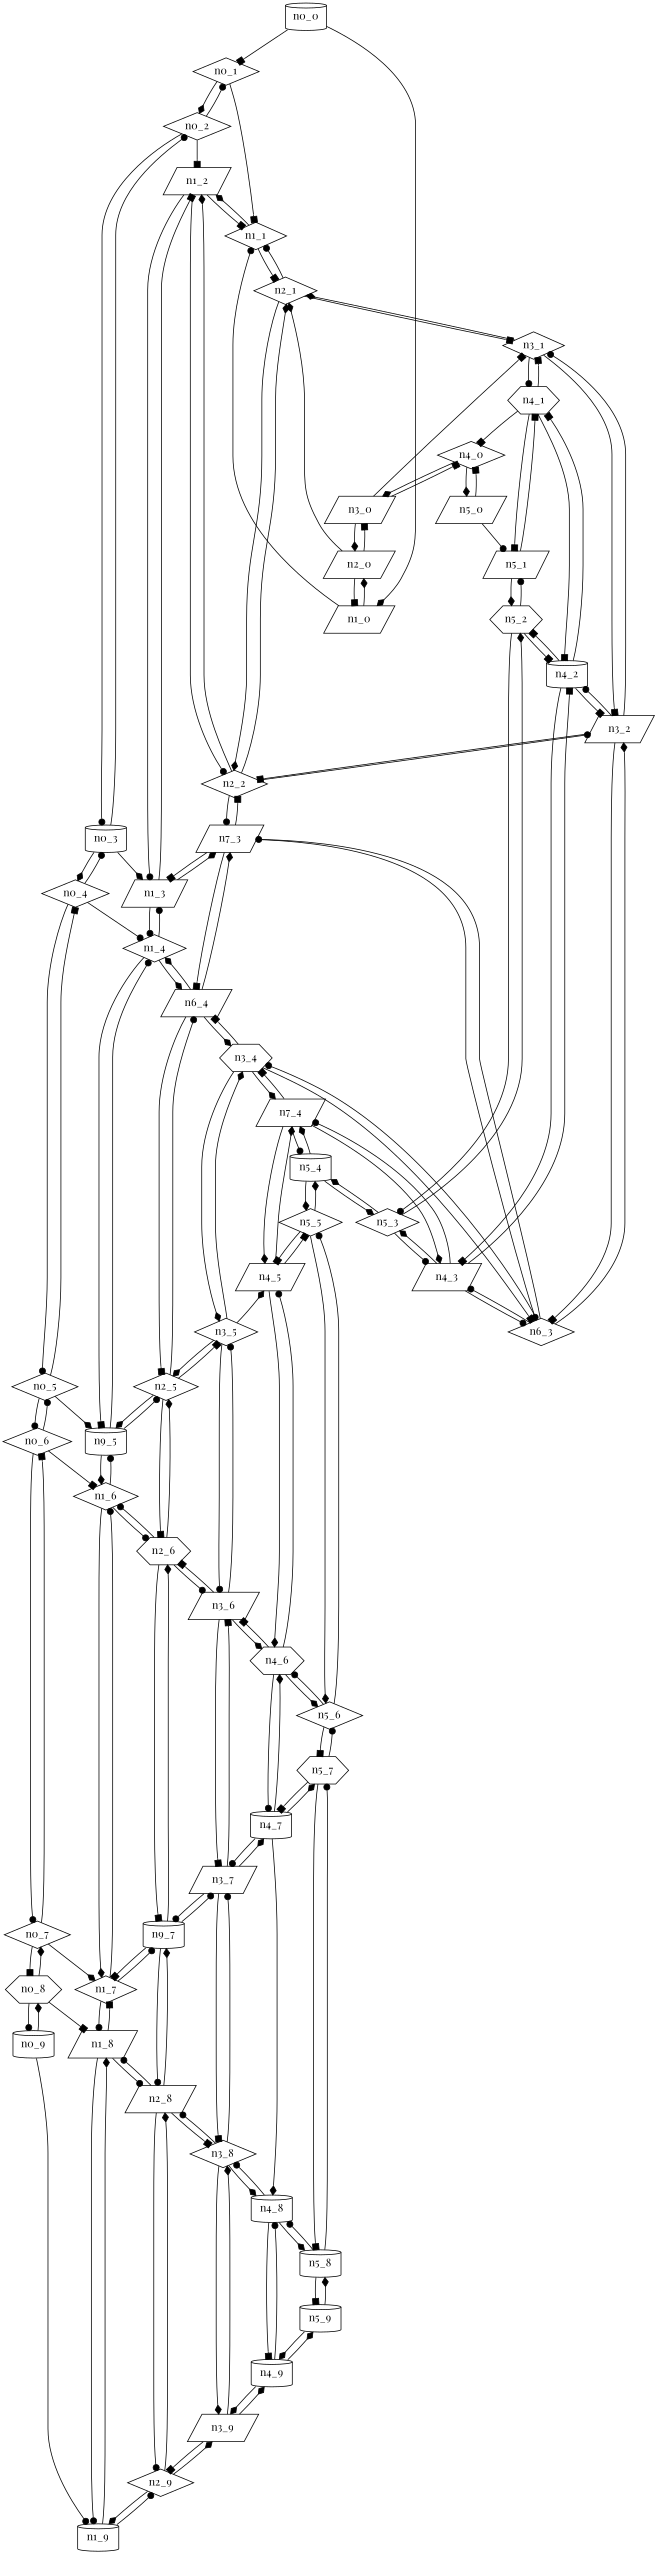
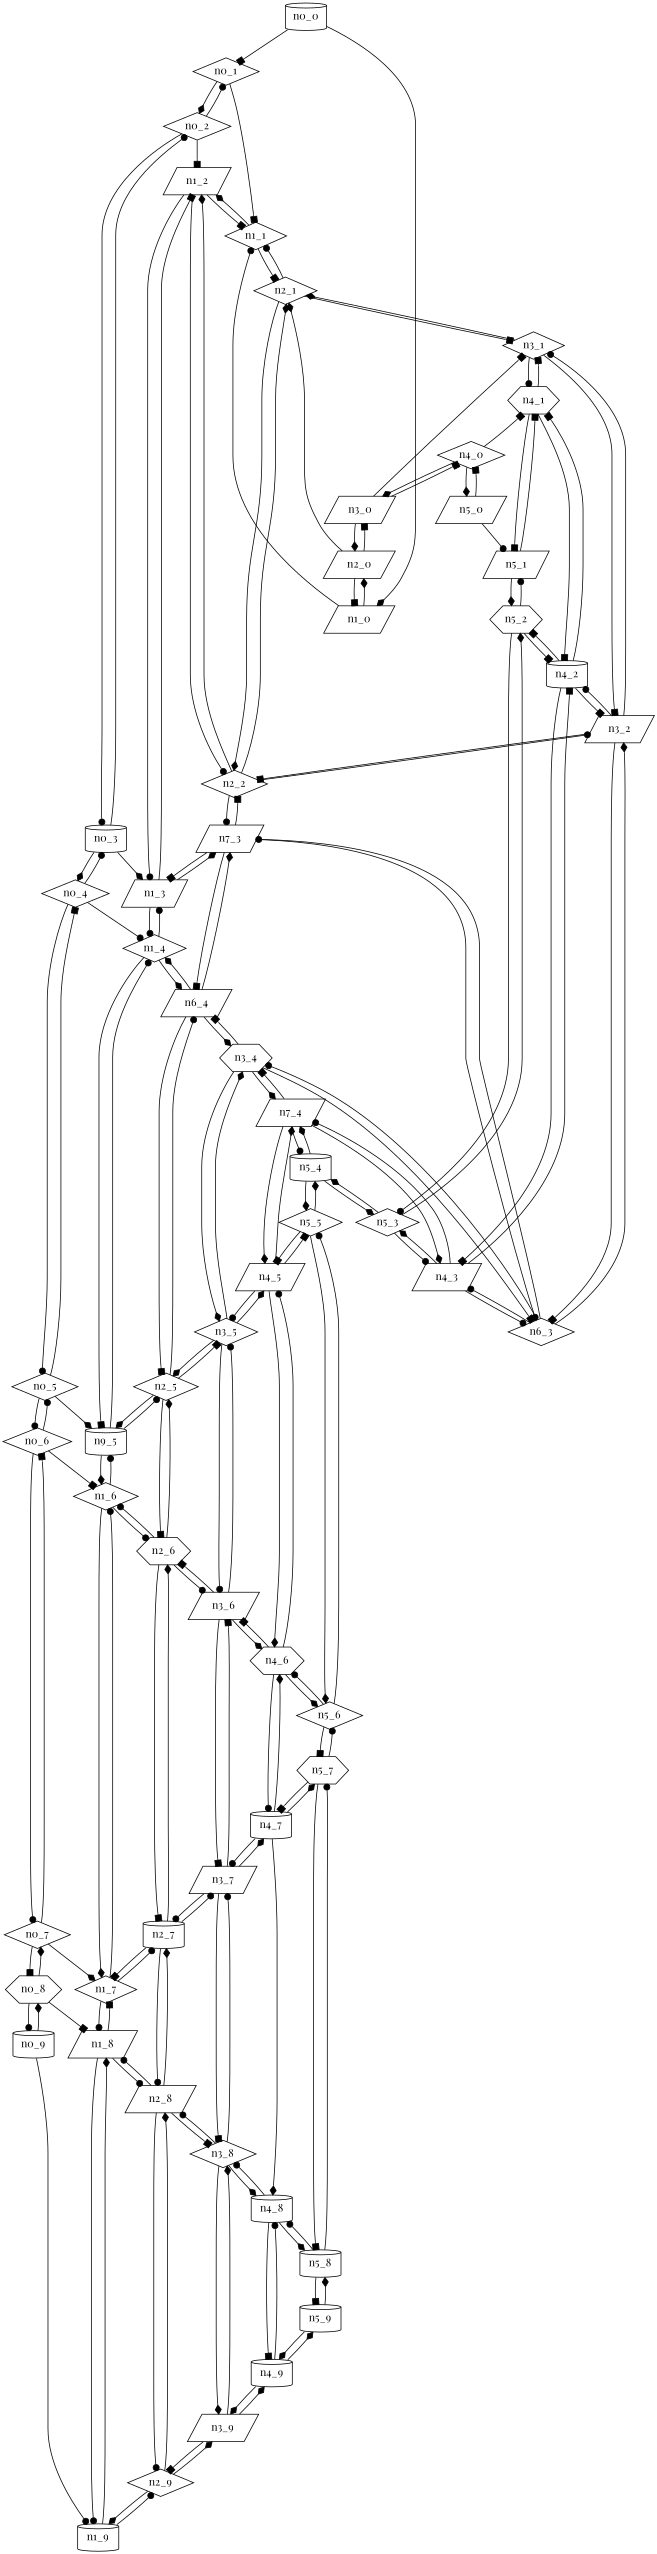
edge "n4_1" -> "n4_0": reversed
edge "n4_5" -> "n3_5": added
node "n9_7": label "n9_7" -> "n2_7"
